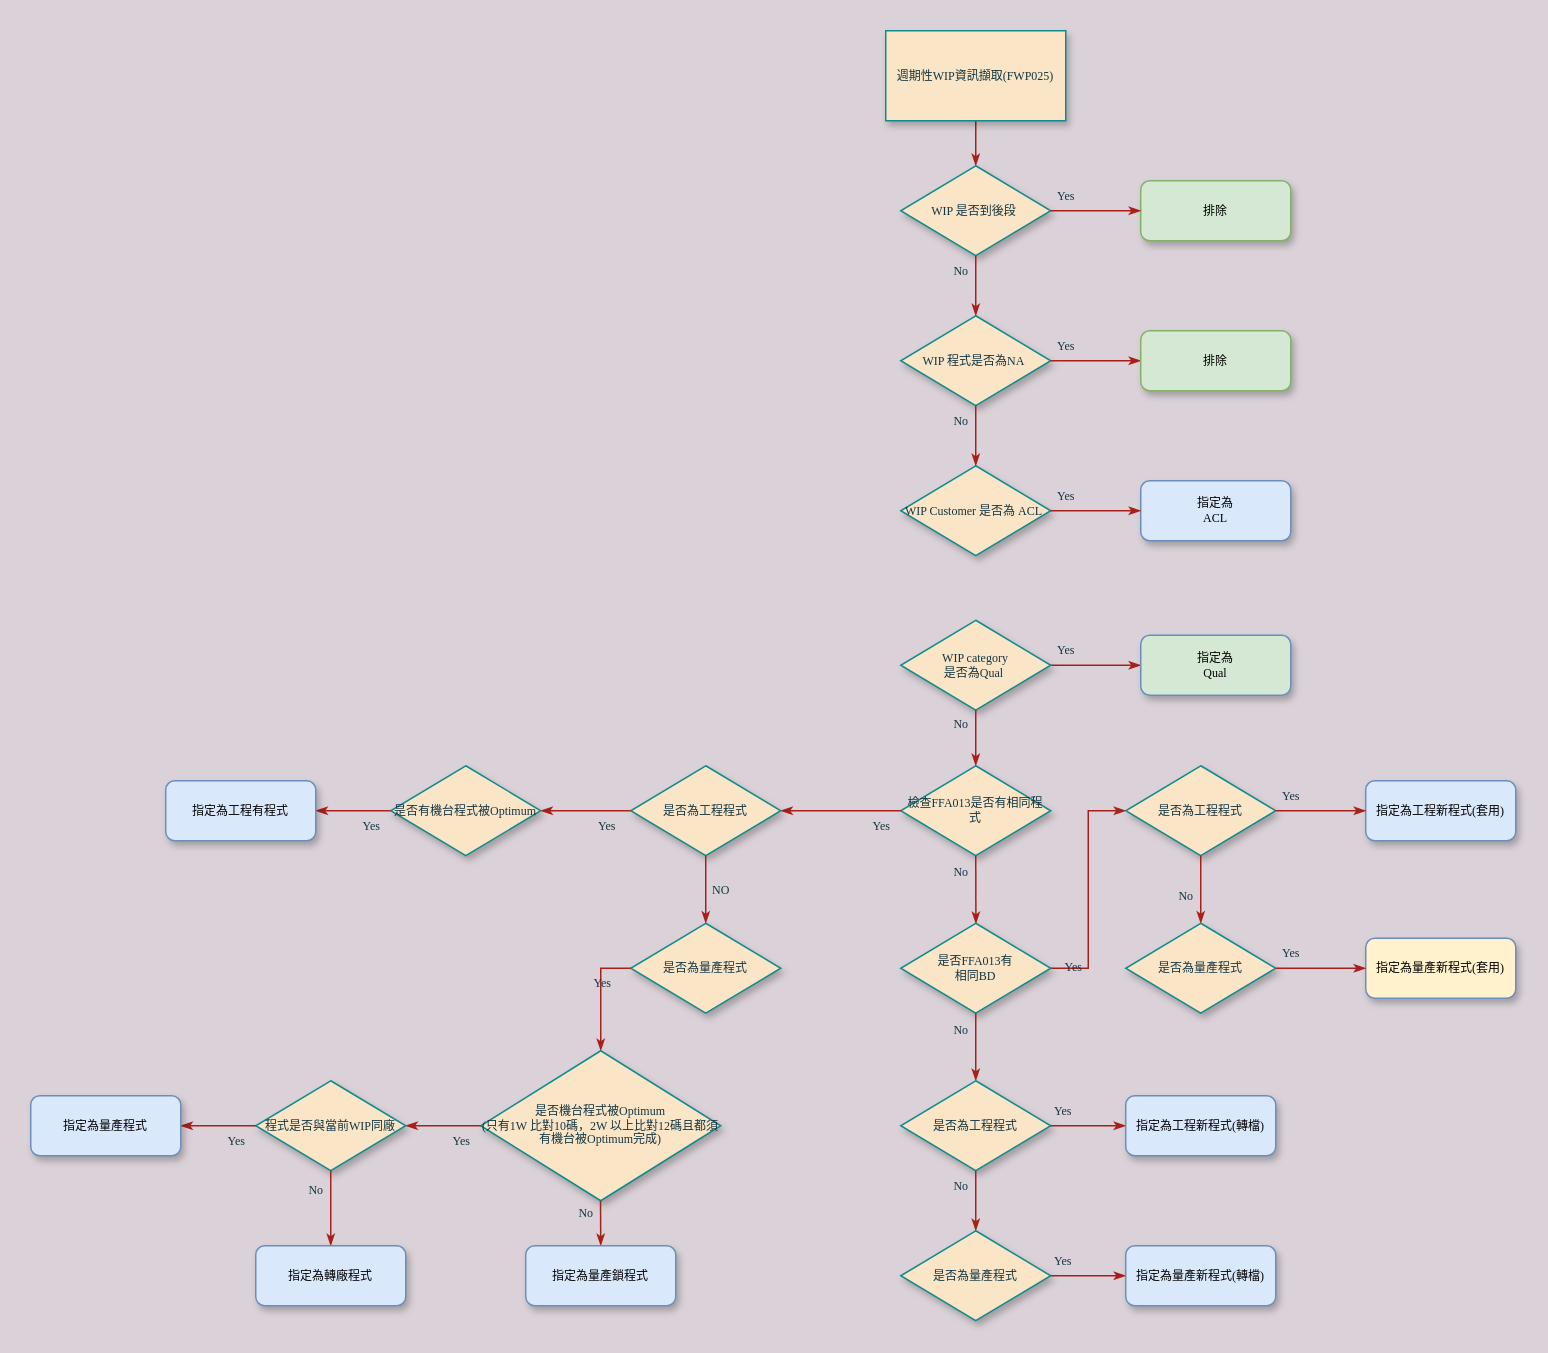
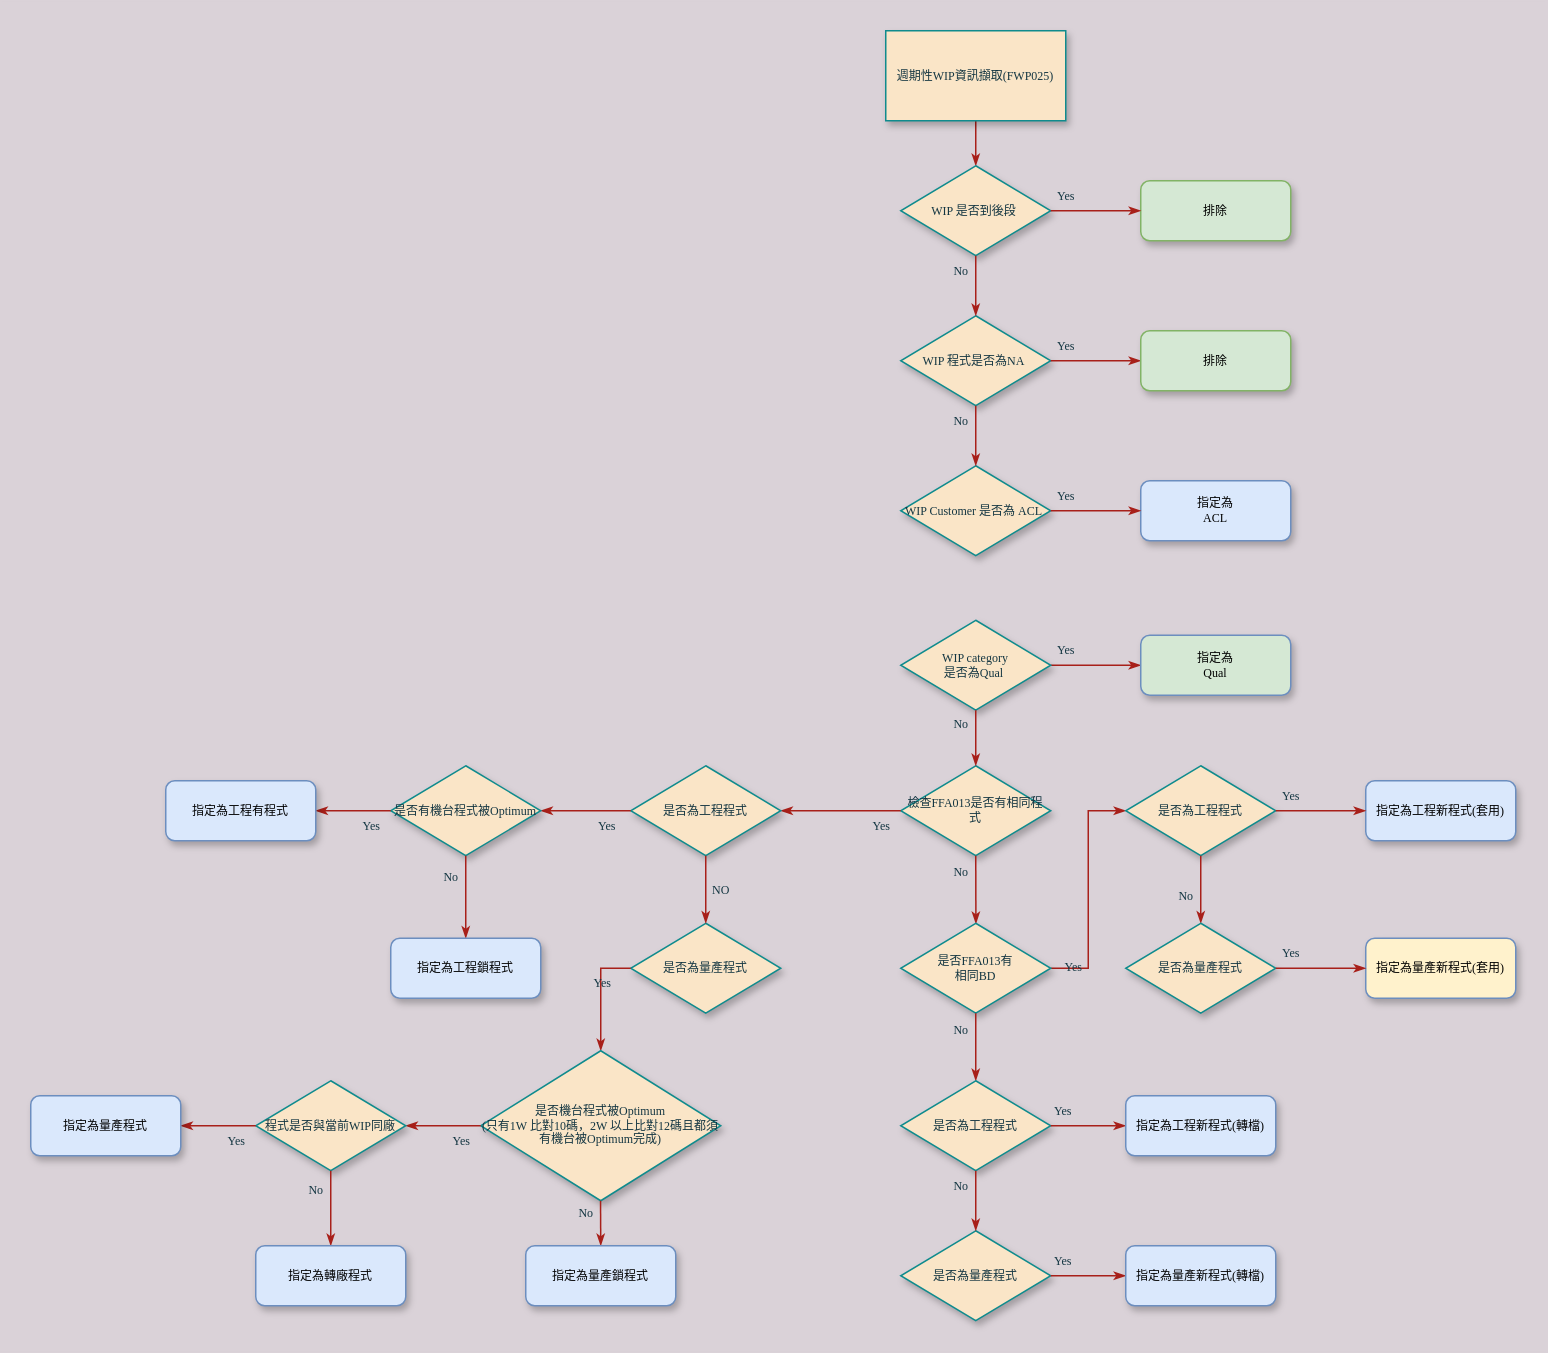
edge "是否有機台程式被Optimum" -> "指定為工程鎖程式": added, label "No"
node "指定為工程鎖程式": added
